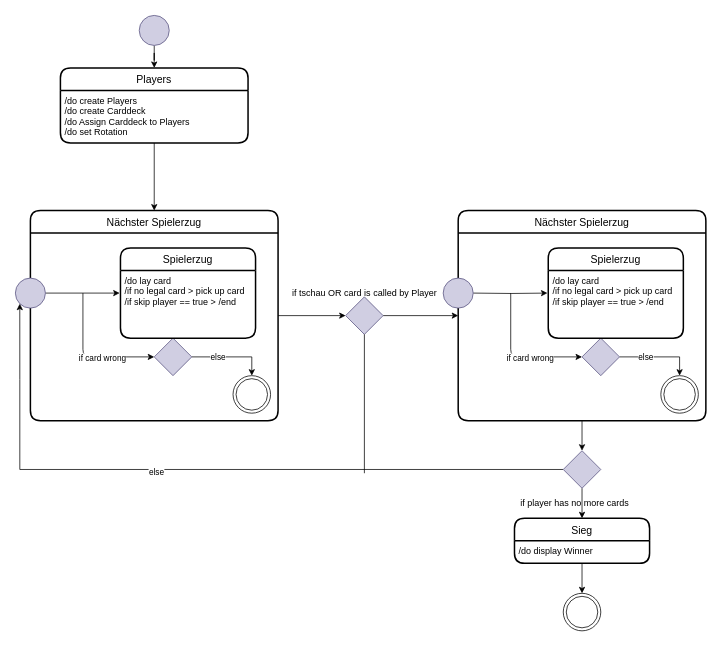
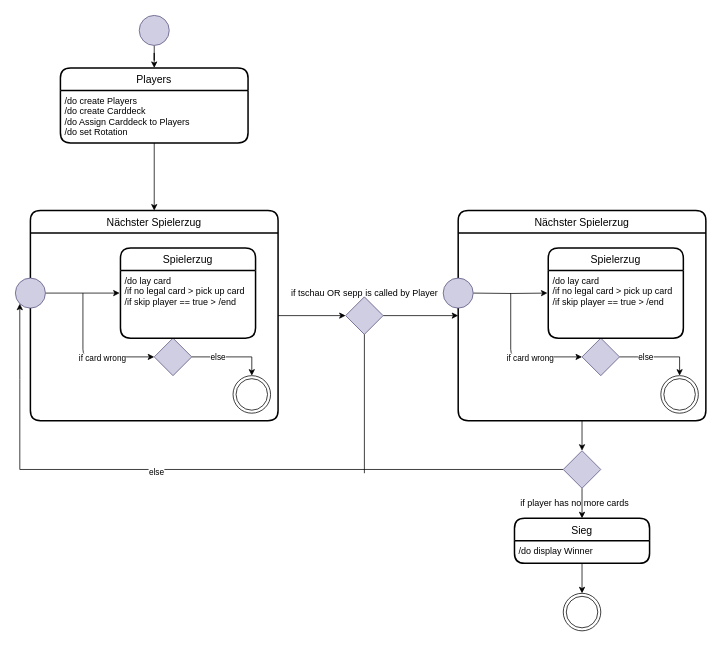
node "if tschau OR card is called by Player": label "if tschau OR card is called by Player" -> "if tschau OR sepp is called by Player"
